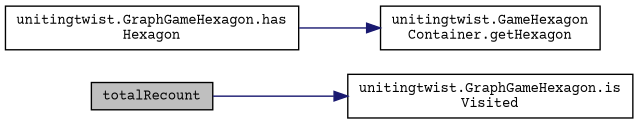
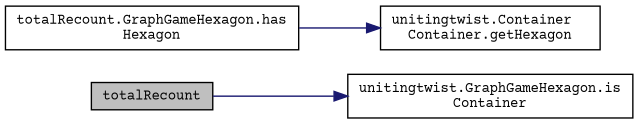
node "unitingtwist.GraphGameHexagon.has Hexagon": label "unitingtwist.GraphGameHexagon.has Hexagon" -> "totalRecount.GraphGameHexagon.has Hexagon"
node "unitingtwist.GameHexagon Container.getHexagon": label "unitingtwist.GameHexagon Container.getHexagon" -> "unitingtwist.Container Container.getHexagon"
node "unitingtwist.GraphGameHexagon.is Visited": label "unitingtwist.GraphGameHexagon.is Visited" -> "unitingtwist.GraphGameHexagon.is Container"
